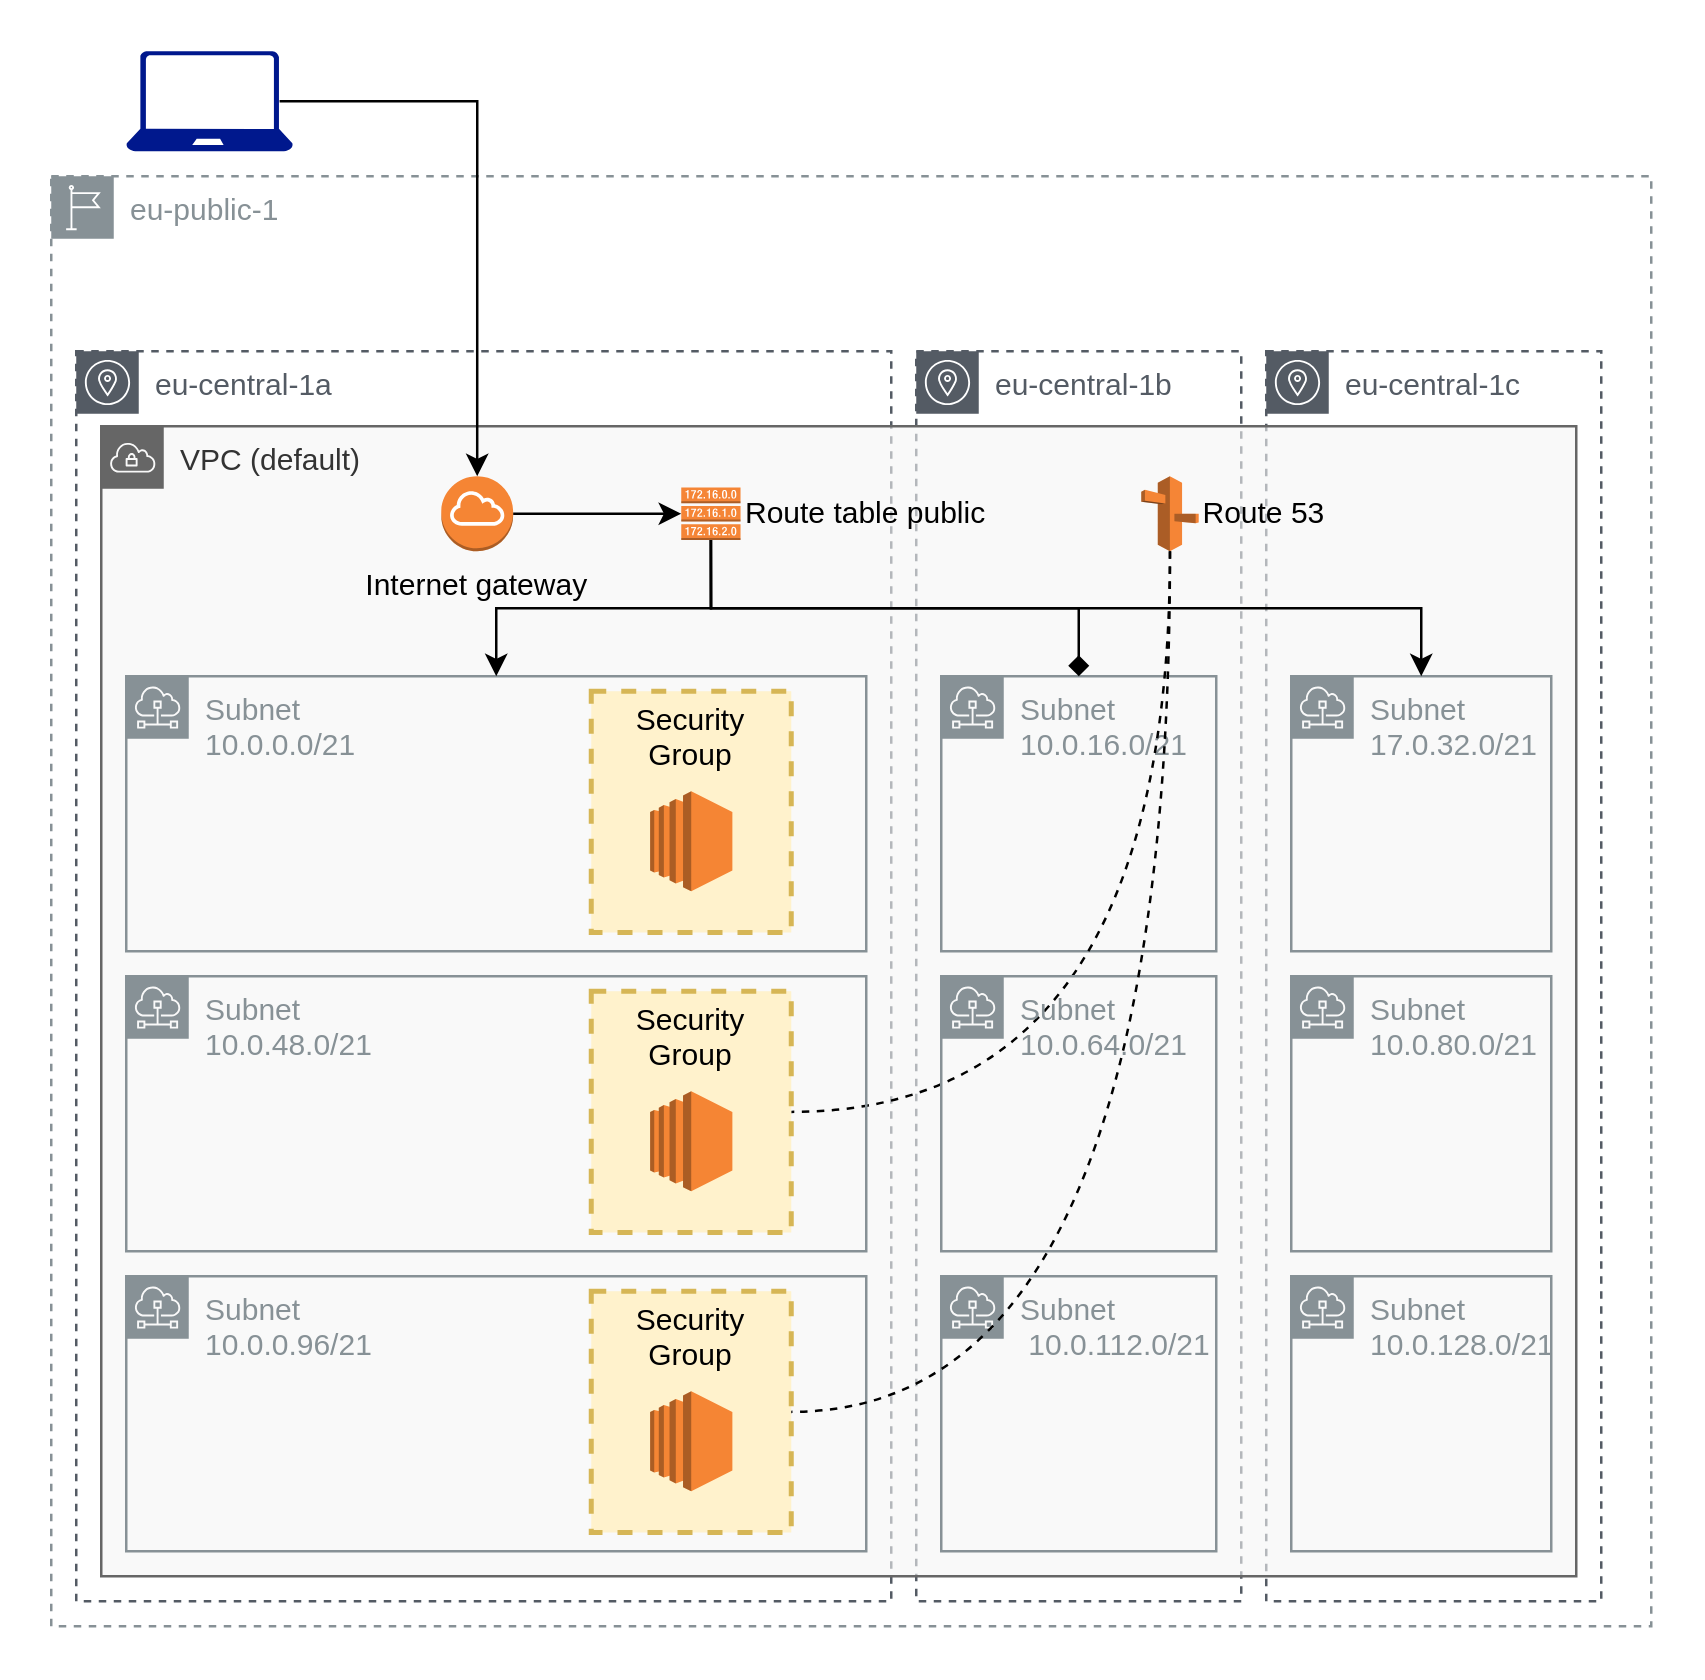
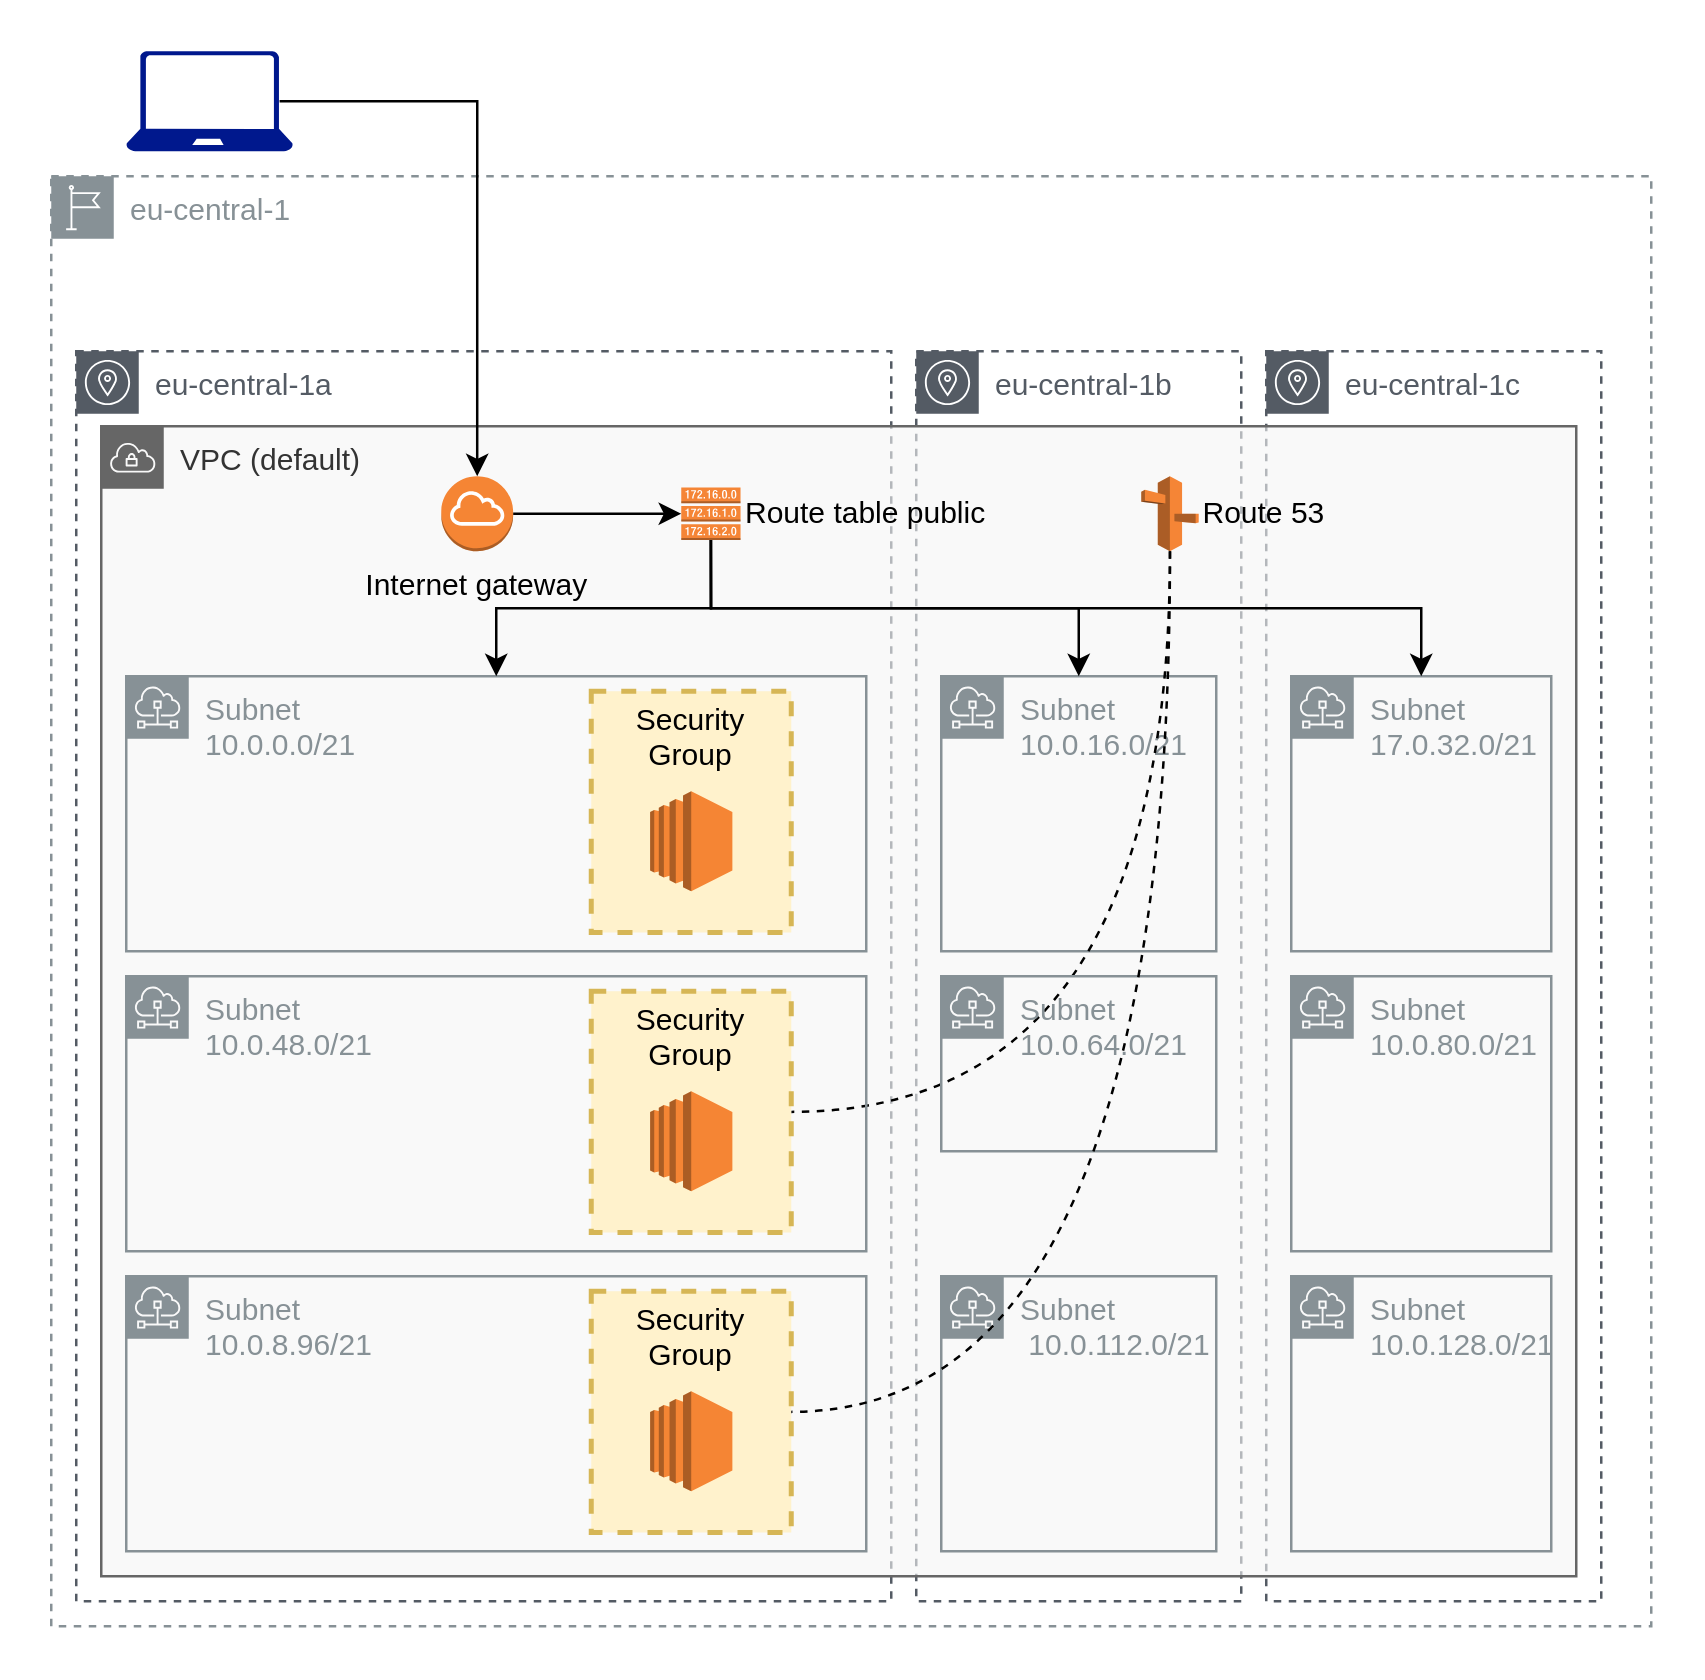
node "eu-public-1": label "eu-public-1" -> "eu-central-1"
edge "Route table public" -> "Subnet 10.0.16.0/21": arrowhead diamond -> classic
node "Subnet 10.0.64.0/21": size 275x275 -> 275x175
node "Subnet 10.0.0.96/21": label "Subnet 10.0.0.96/21" -> "Subnet 10.0.8.96/21"
